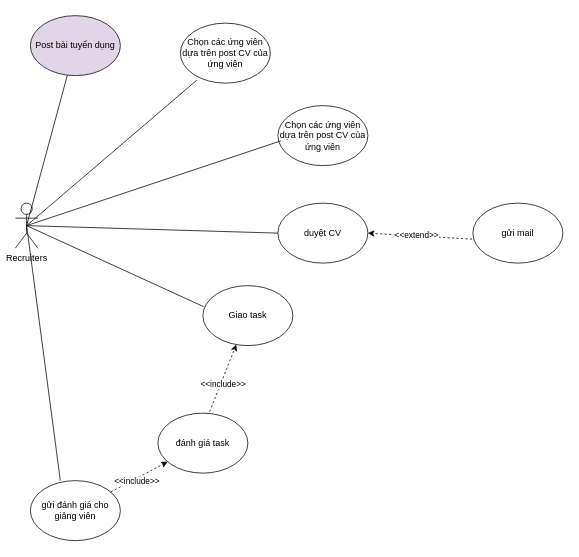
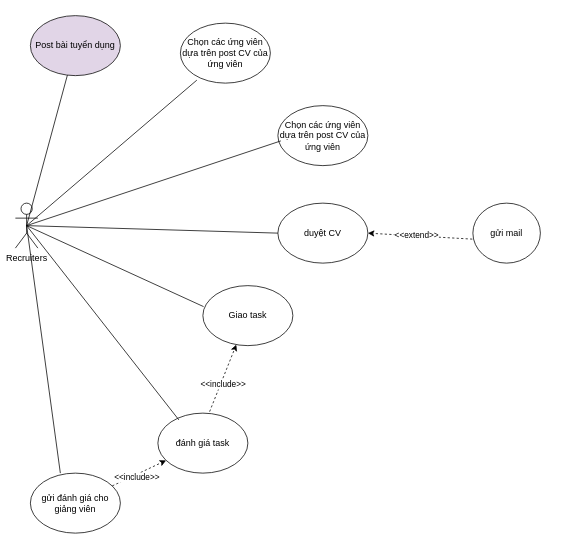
node "gửi mail": size 90x60 -> 68x60
edge "Recruiters" -- "đánh giá task": added
node "gửi đánh giá cho giảng viên": moved (75, 510) -> (75, 503)
